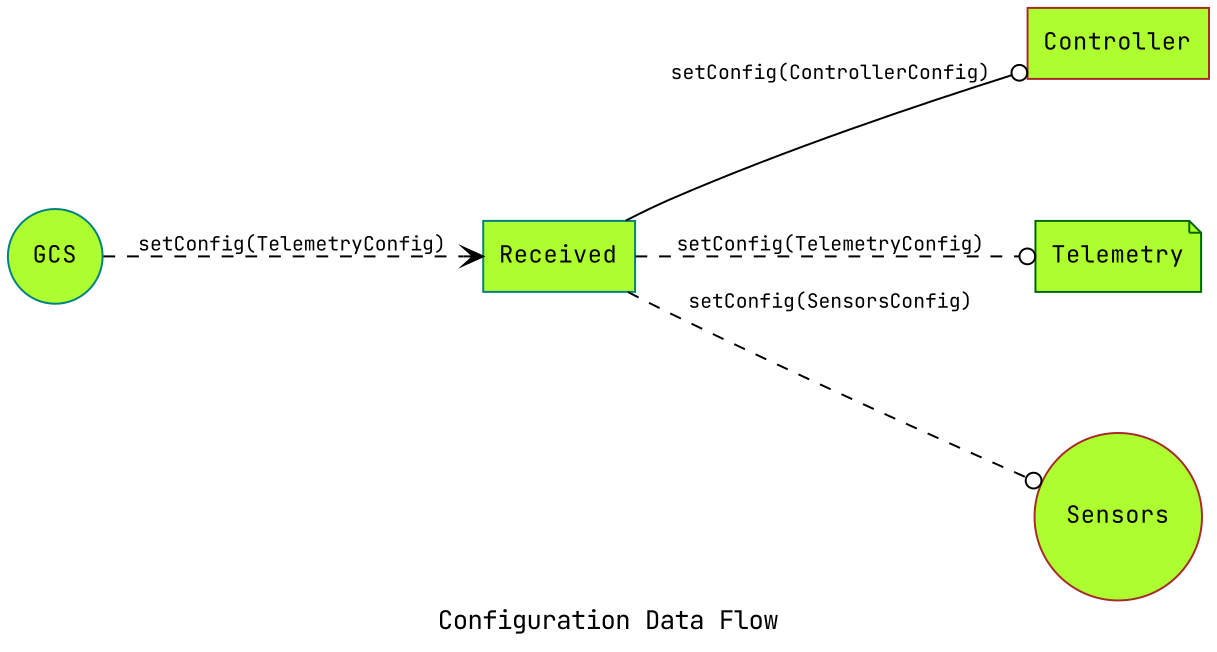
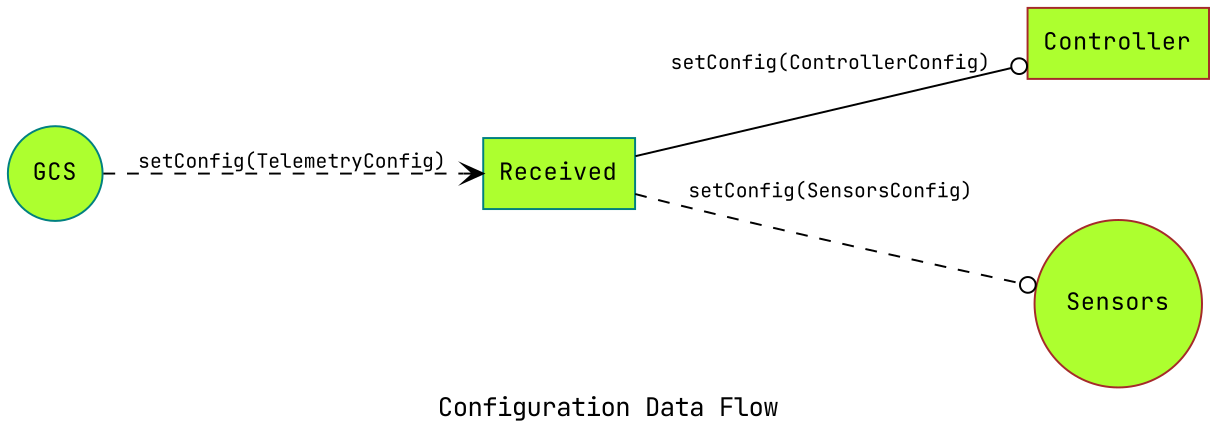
node "Telemetry": removed
